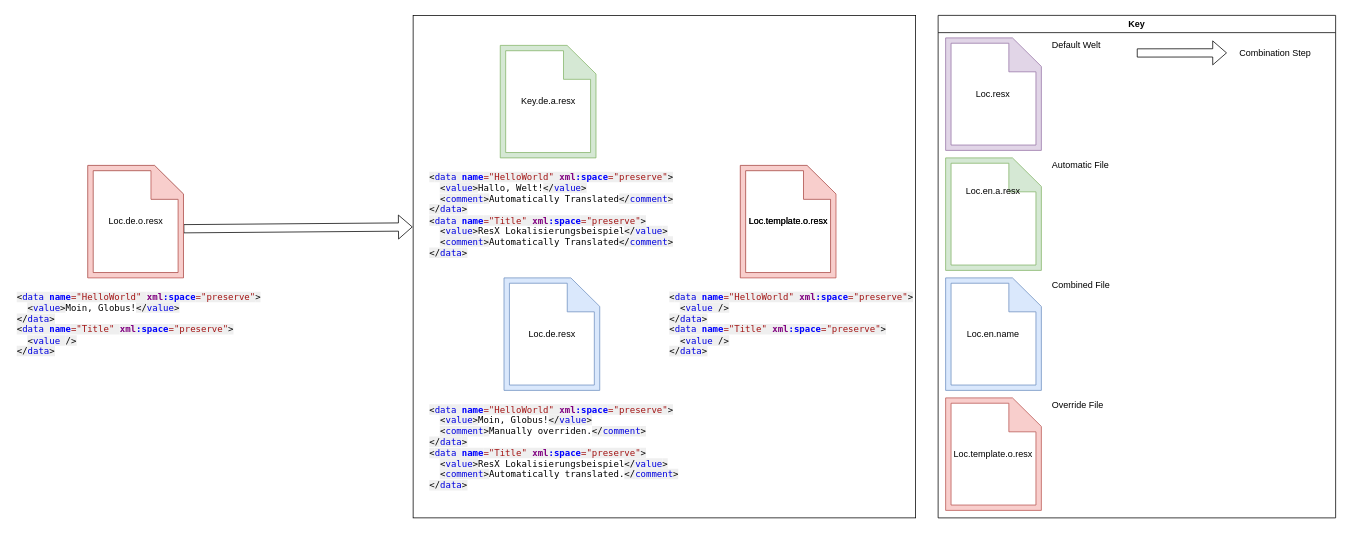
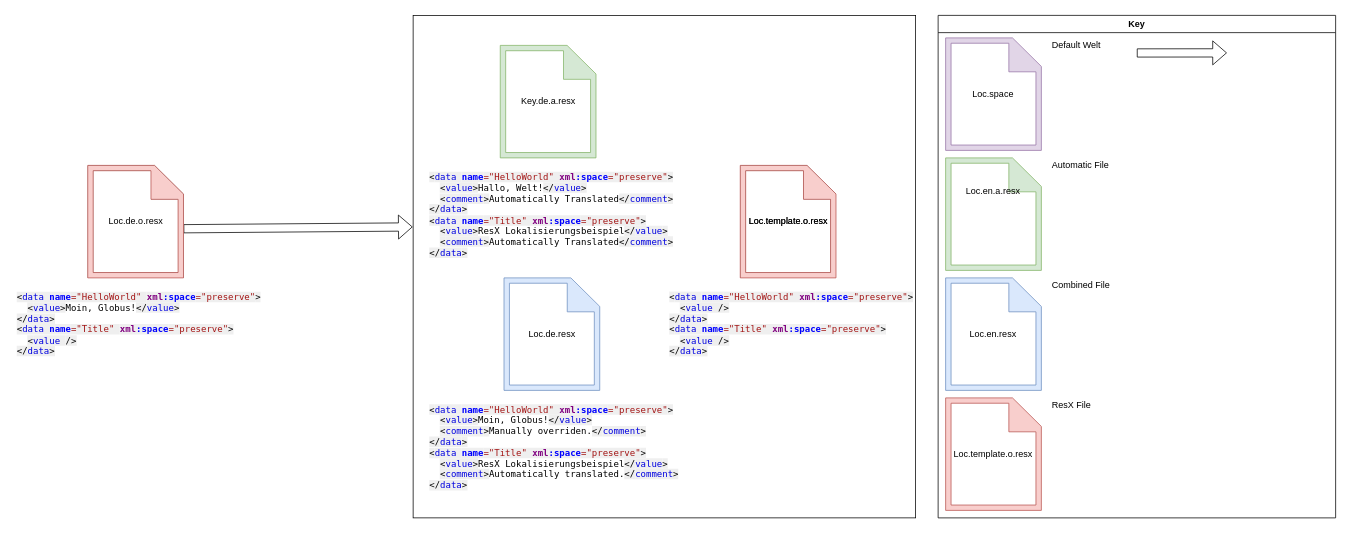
node "Combination Step": removed
node "Loc.resx": label "Loc.resx" -> "Loc.space"
node "Loc.en.name": label "Loc.en.name" -> "Loc.en.resx"
node "Override File": label "Override File" -> "ResX File"
